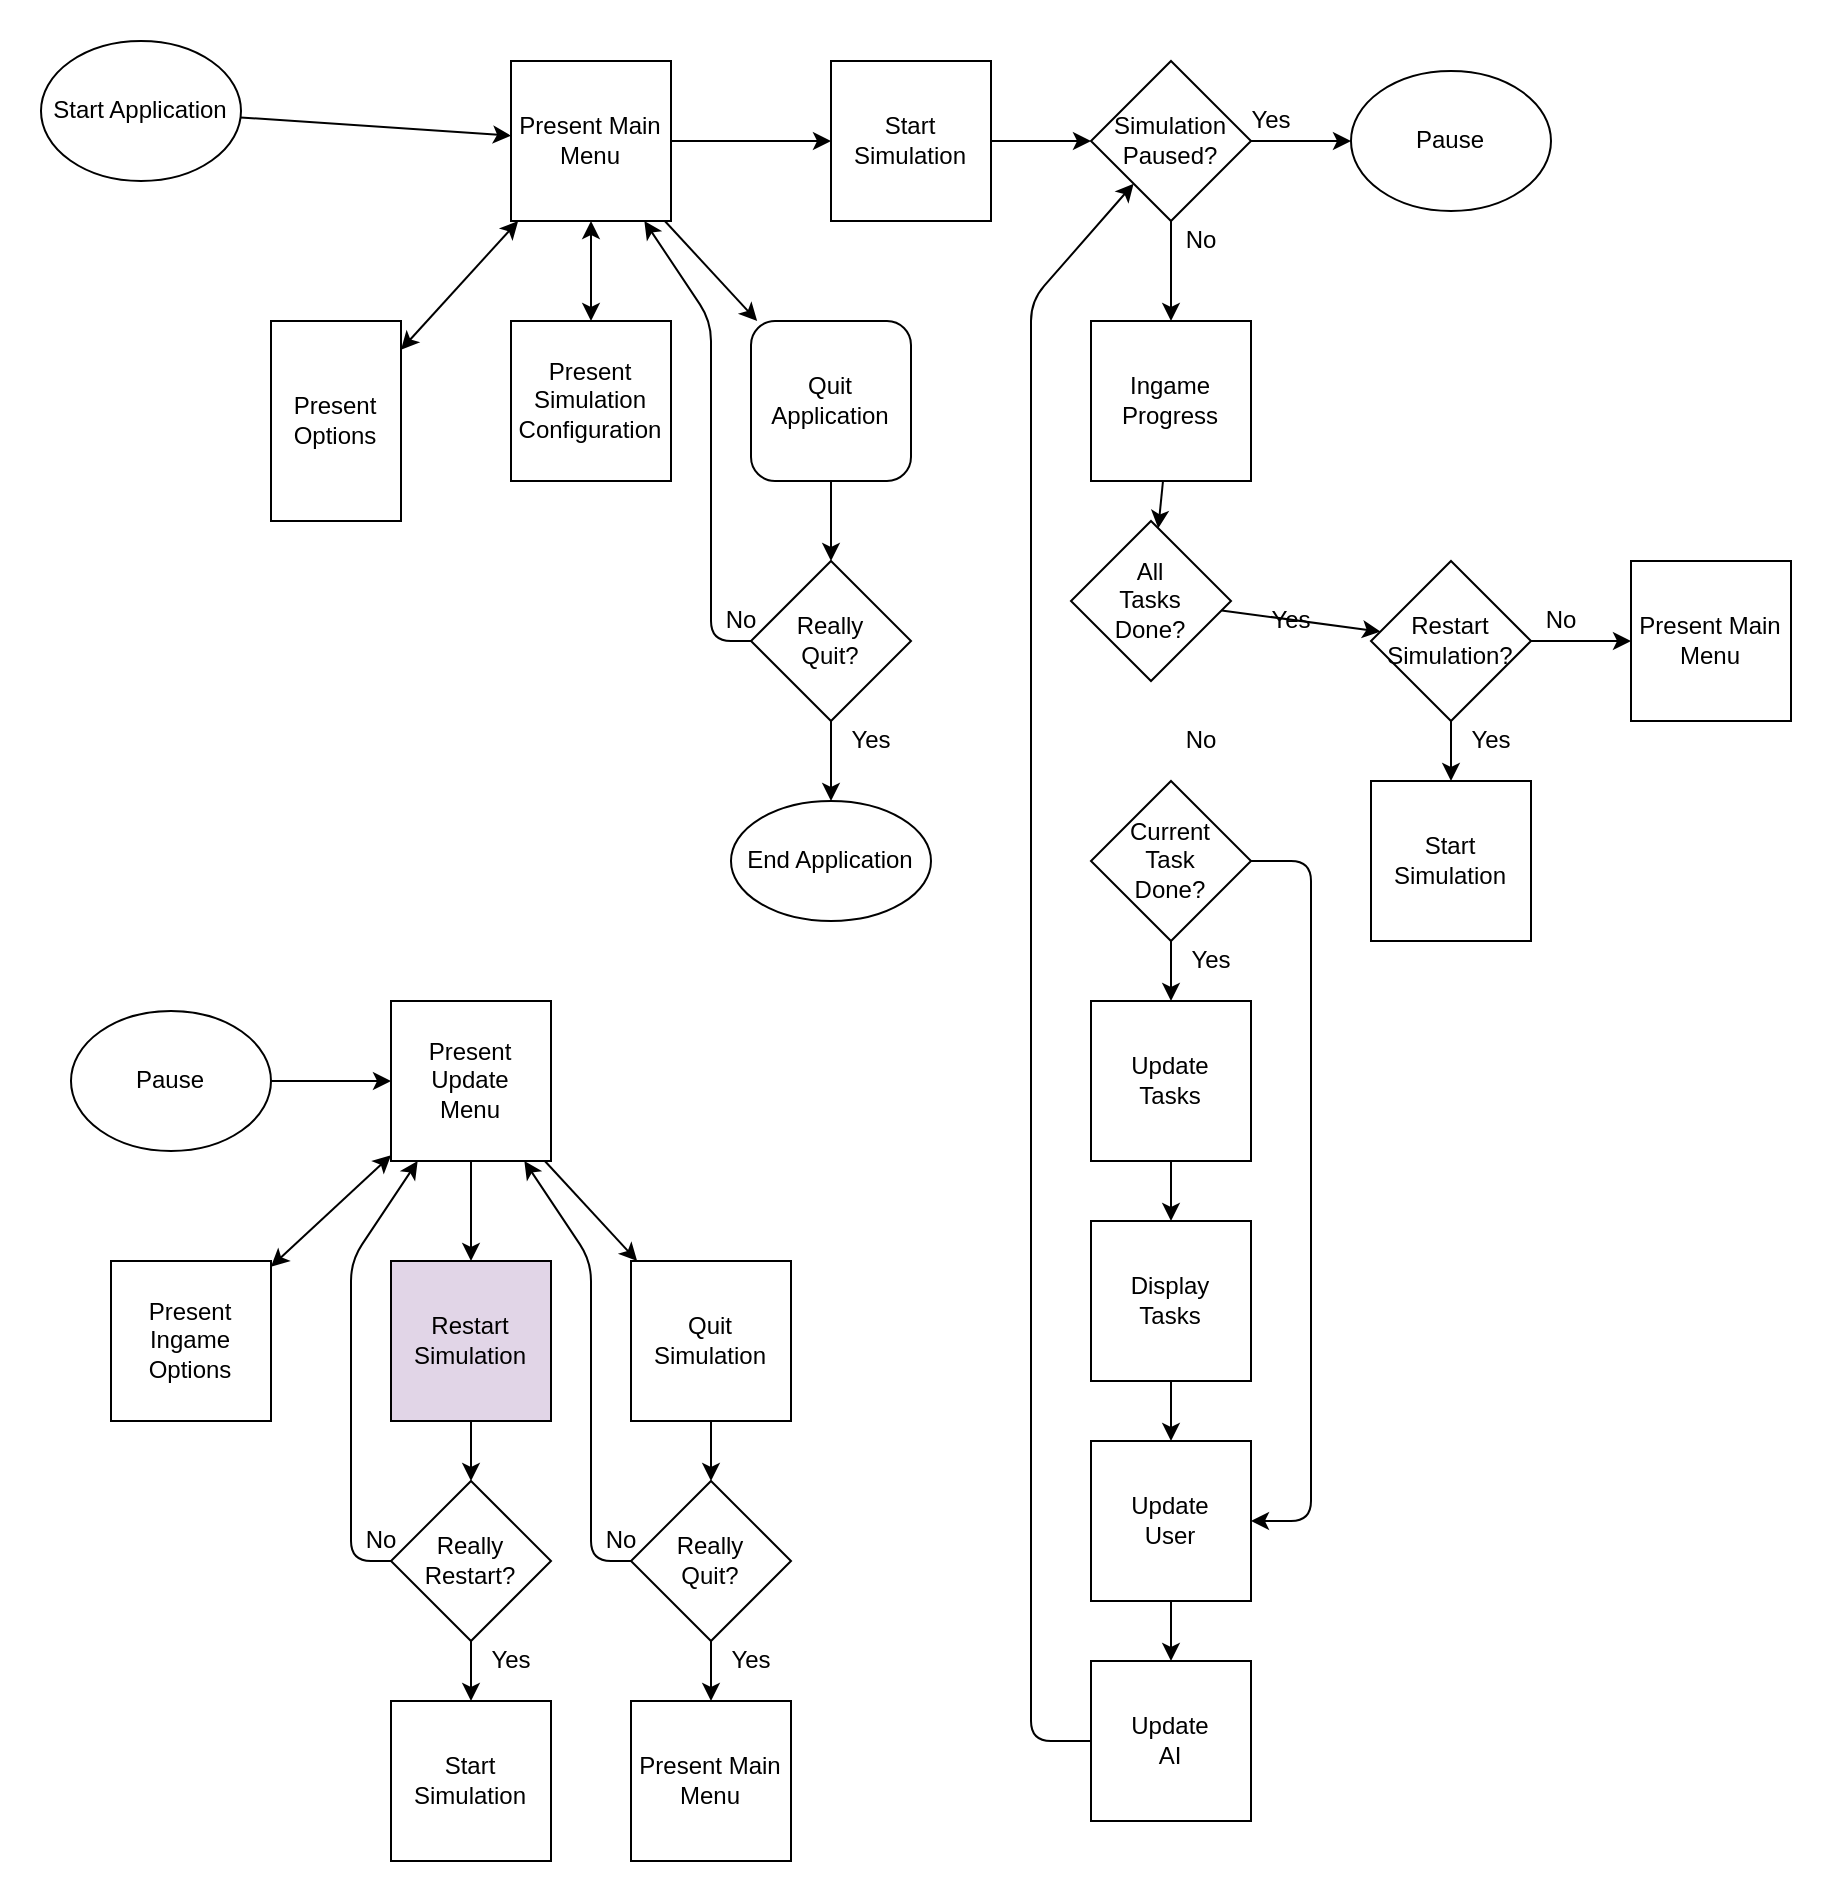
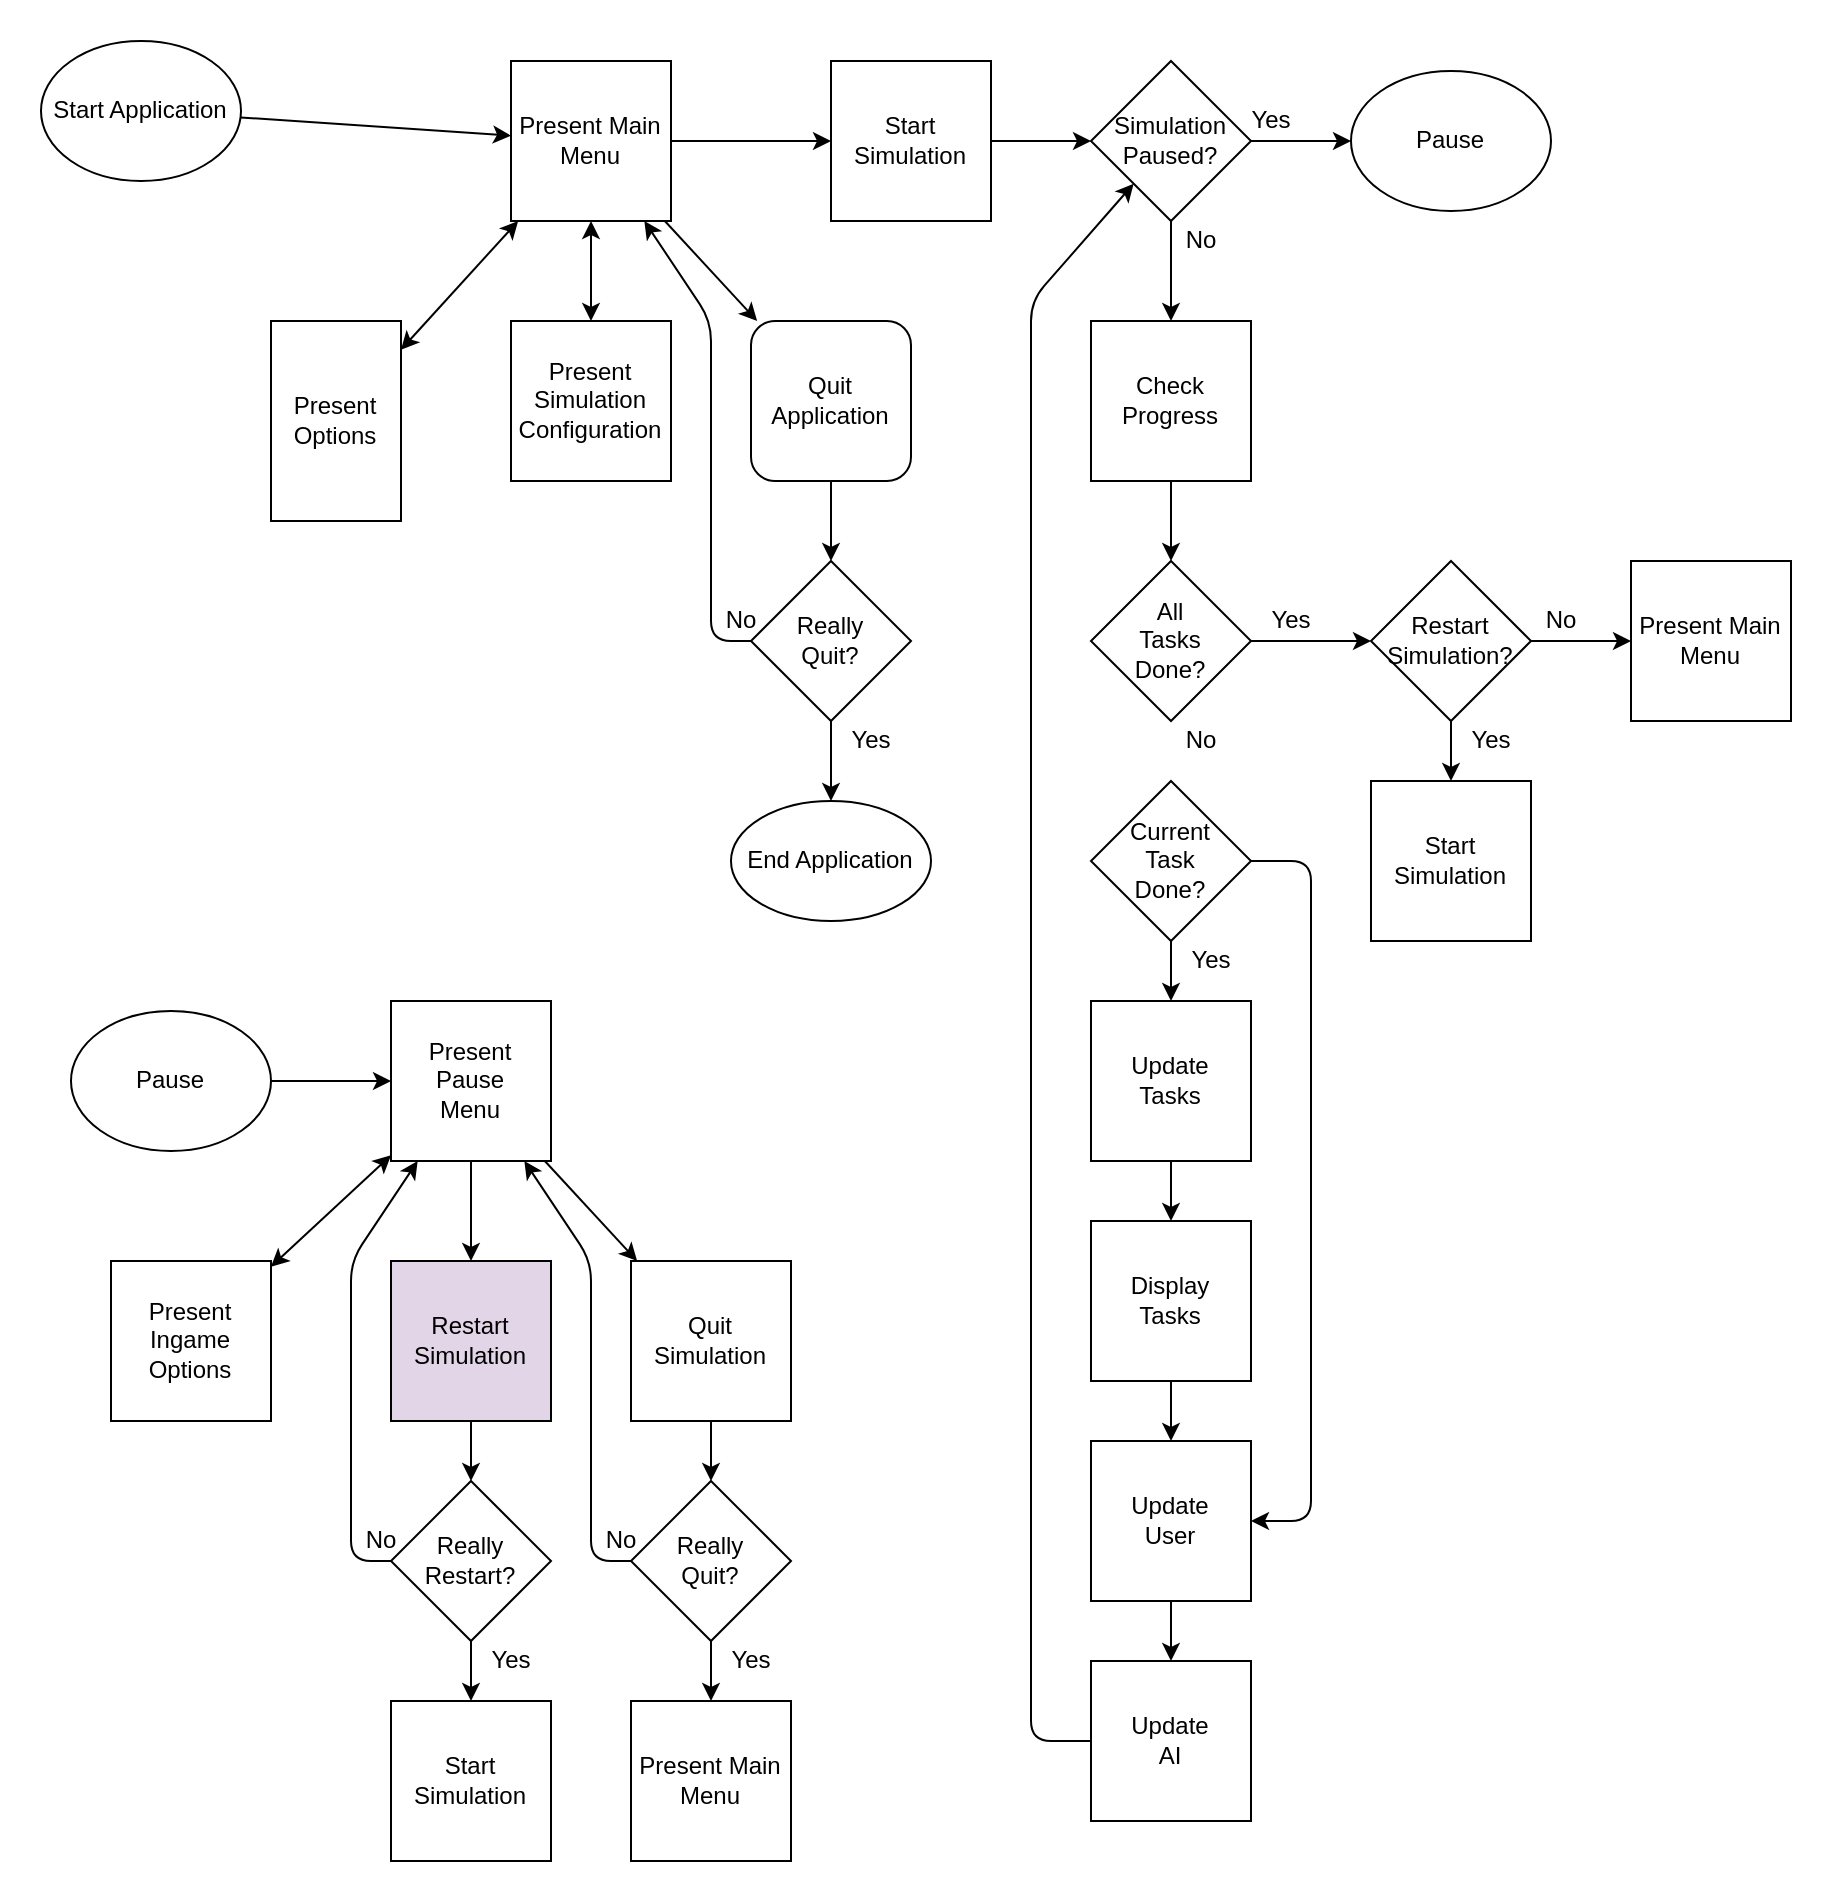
node "Ingame Progress": label "Ingame Progress" -> "Check Progress"
node "All Tasks Done?": moved (1151, 601) -> (1171, 641)
node "Present Update Menu": label "Present Update Menu" -> "Present Pause Menu"
